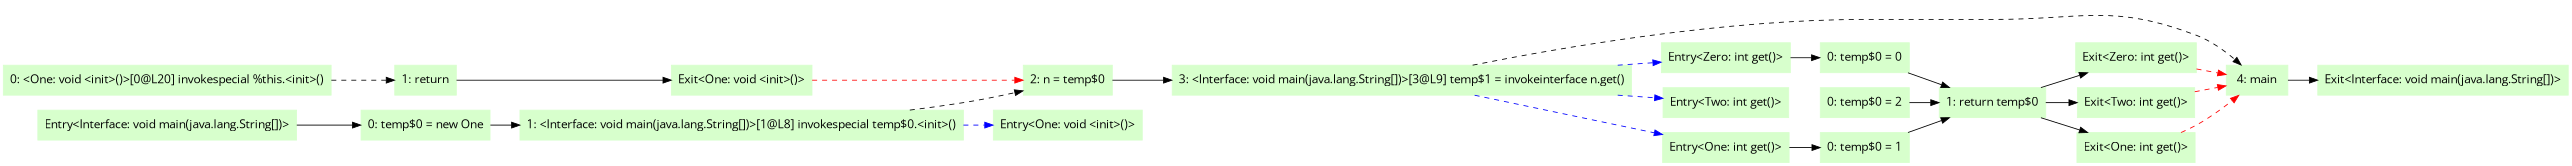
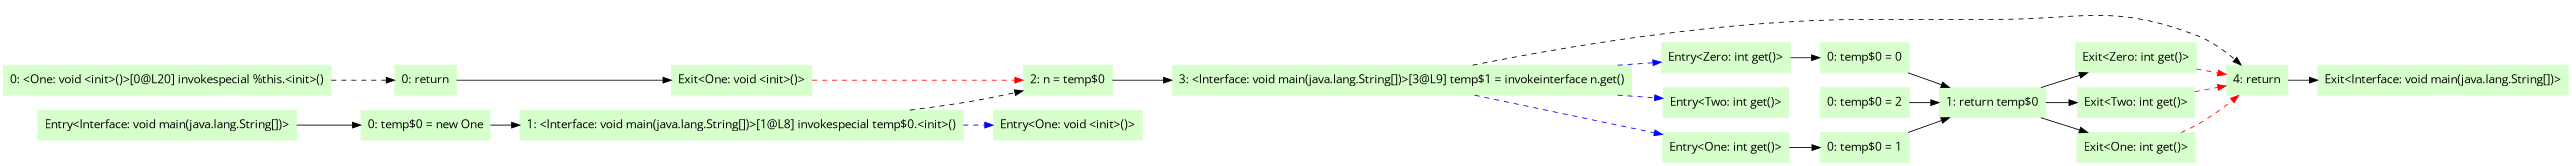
node "1: return": label "1: return" -> "0: return"
node "4: main": label "4: main" -> "4: return"
